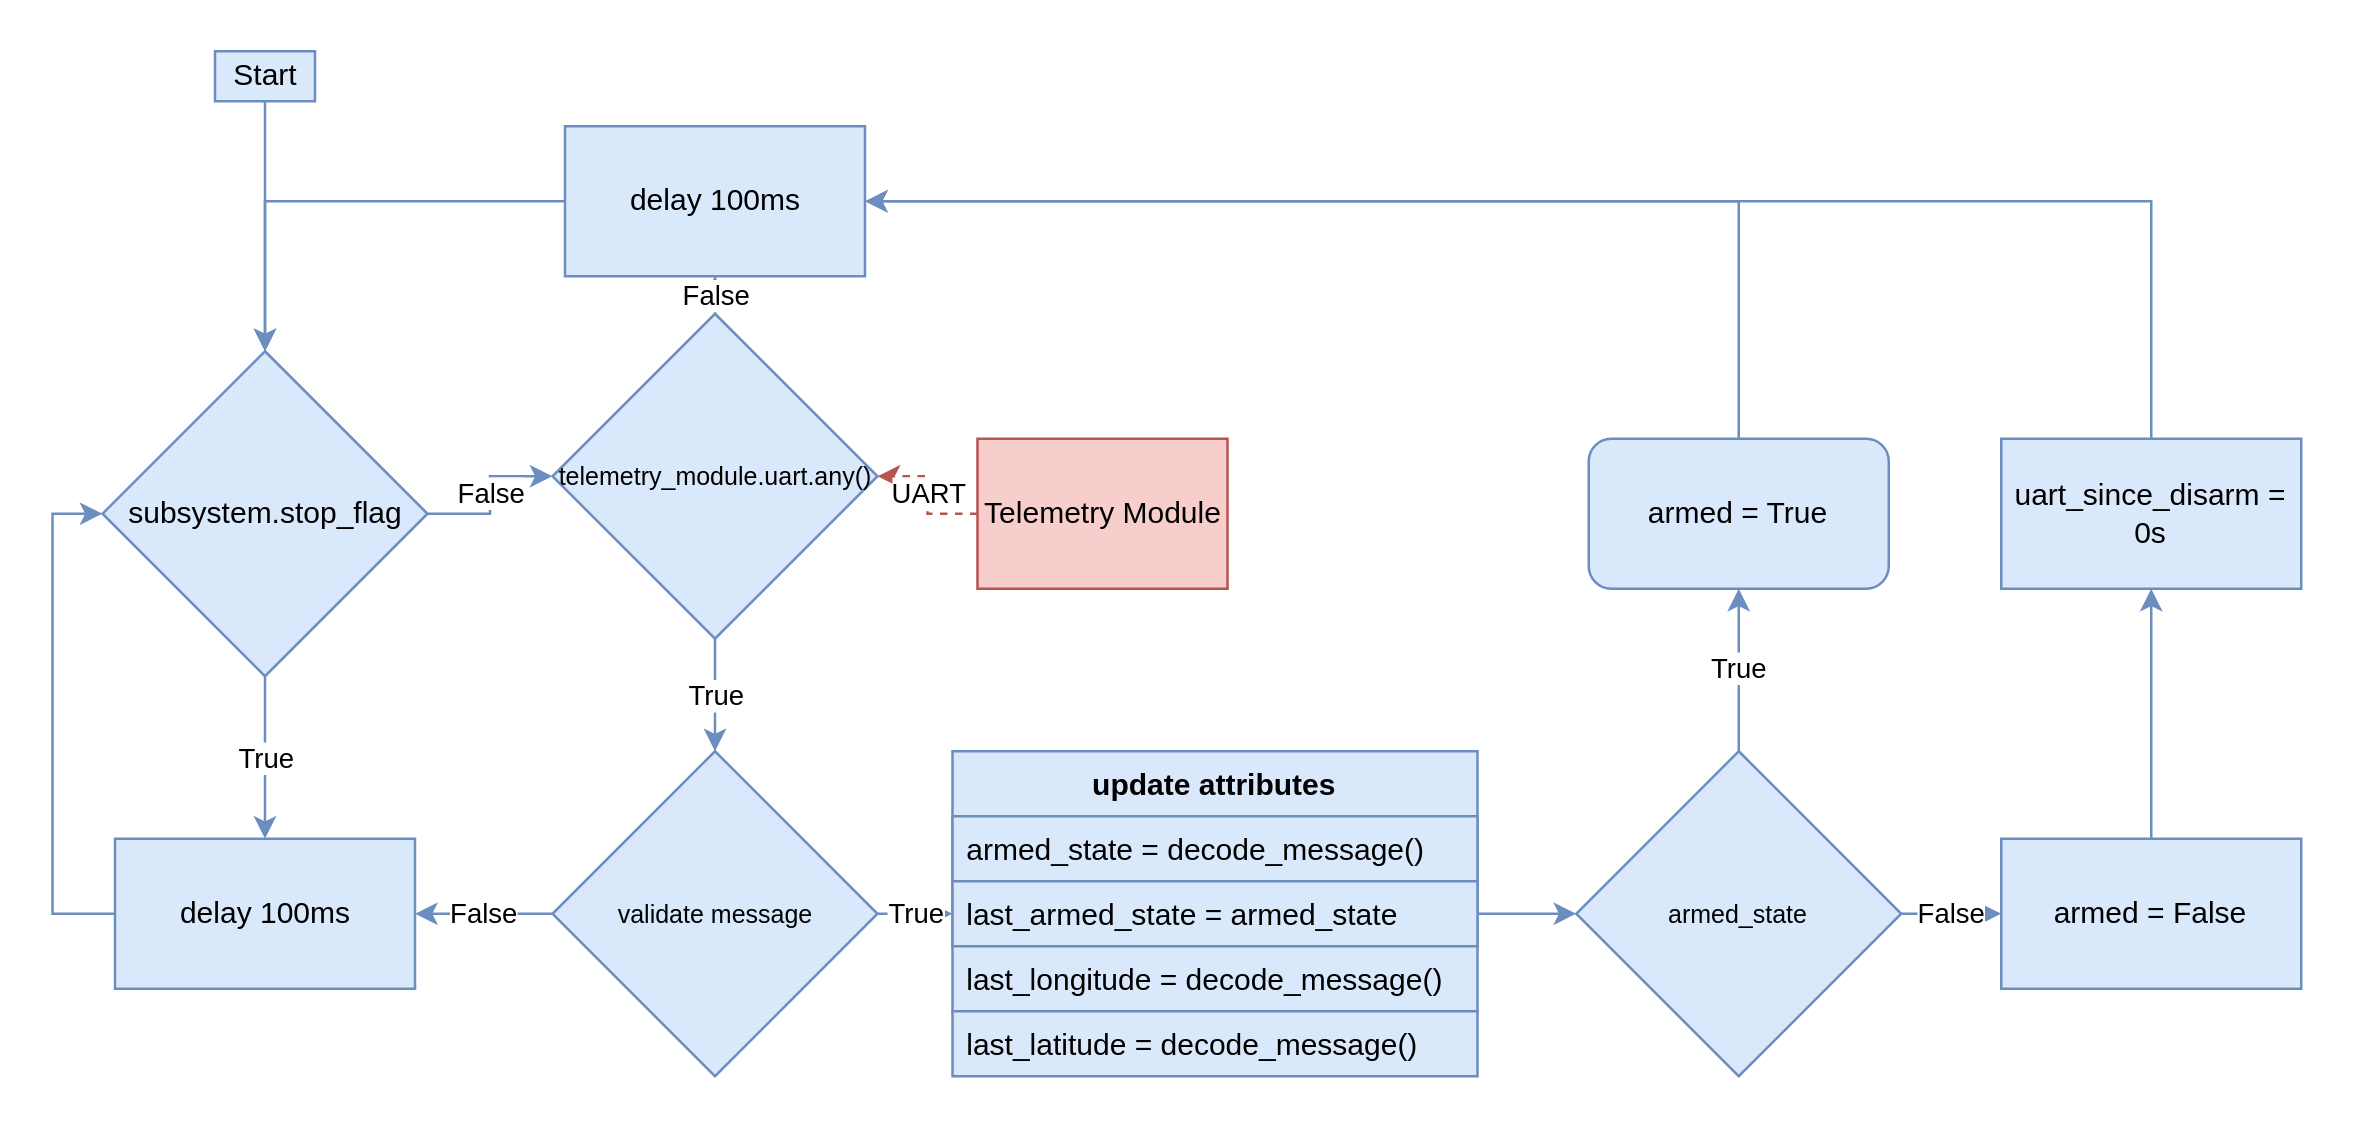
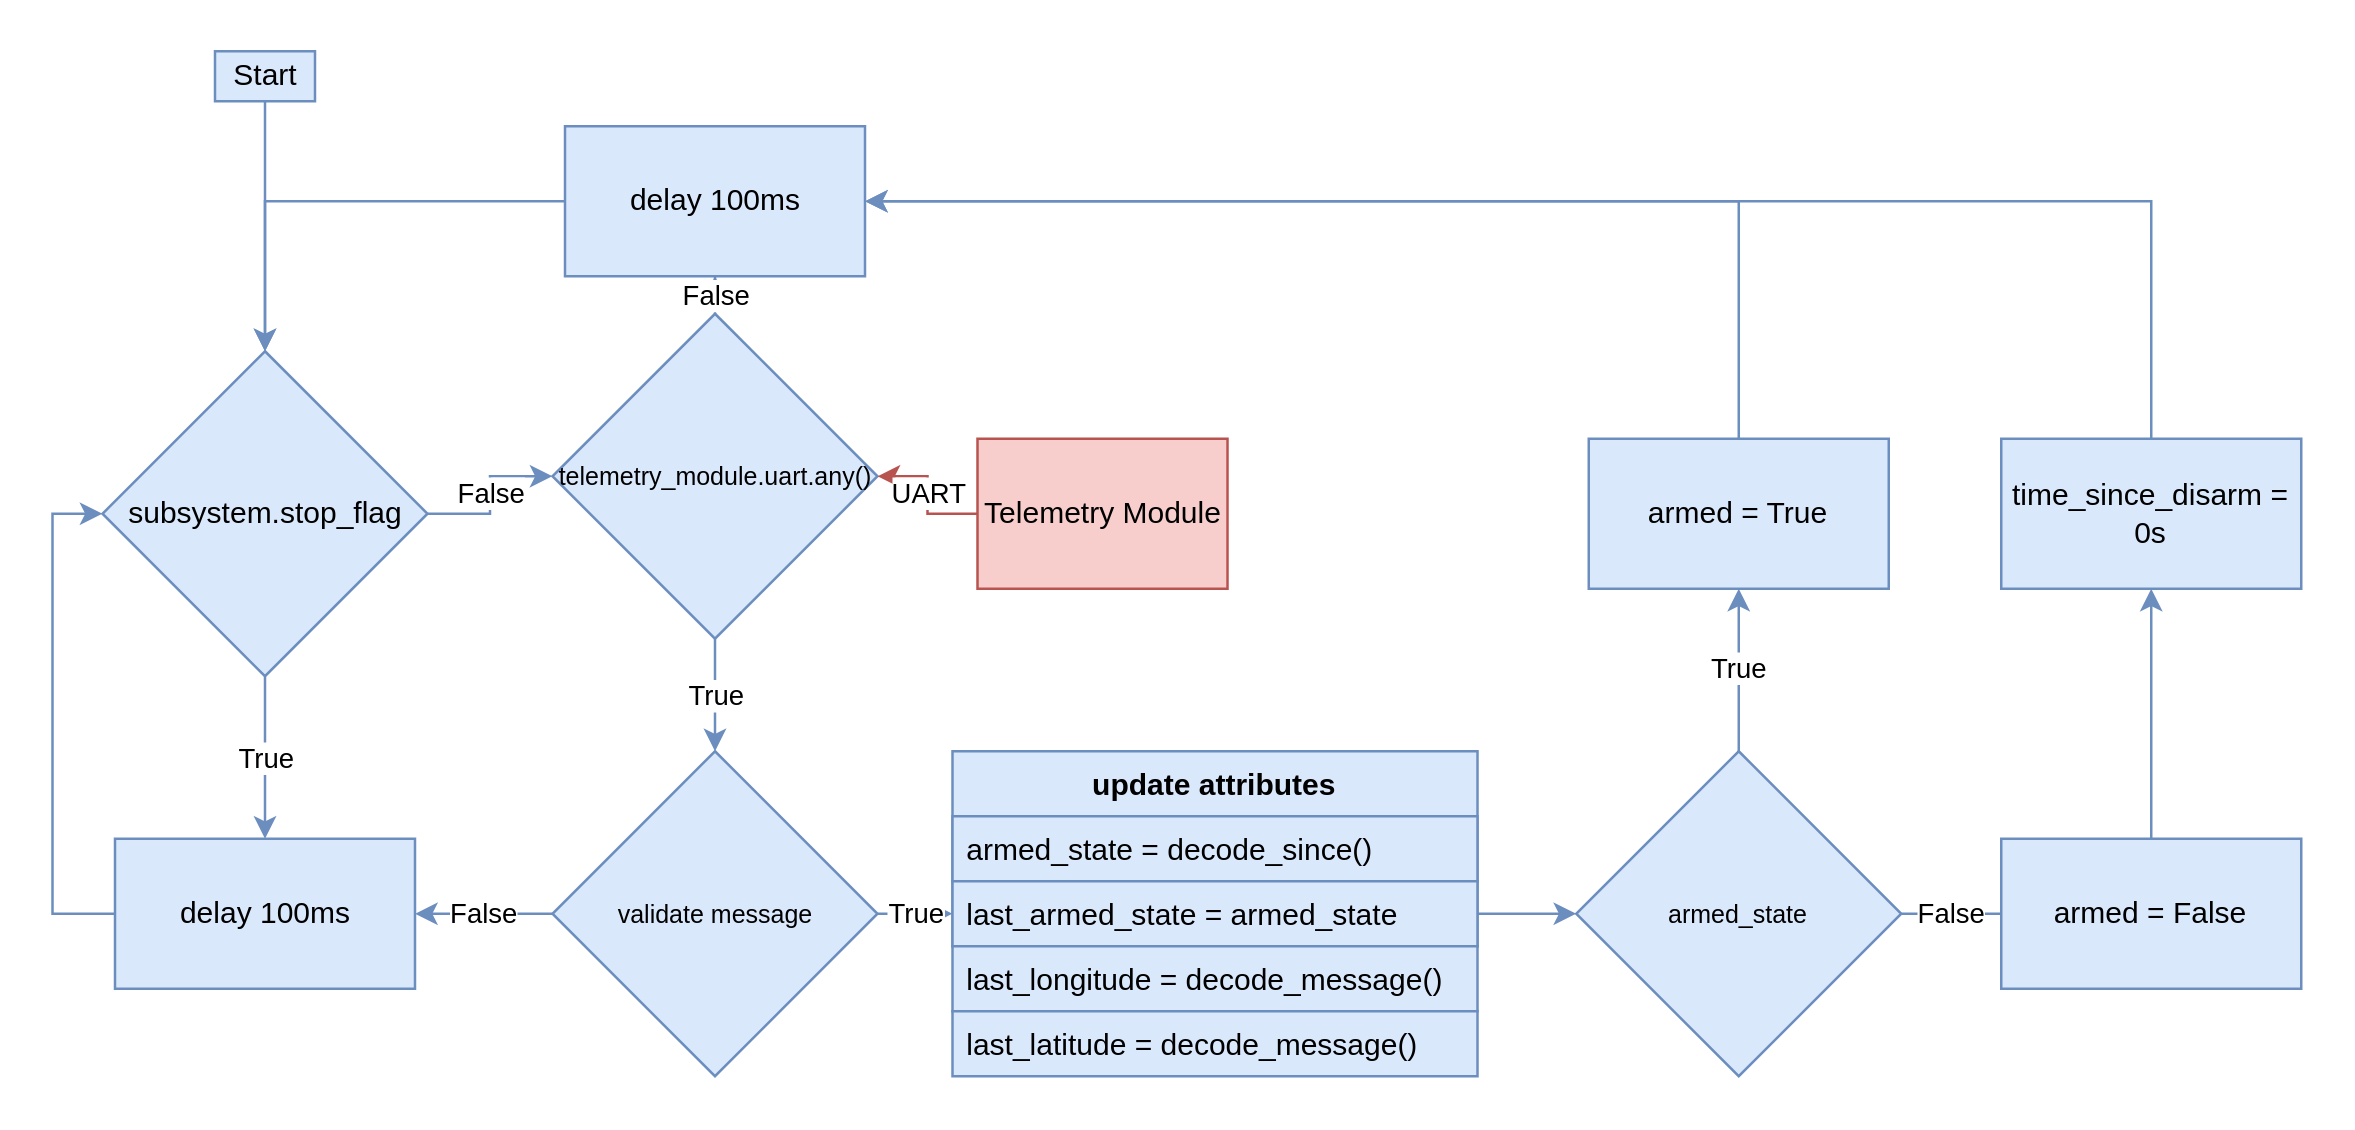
edge "Telemetry Module" -> "telemetry_module.uart.any()": style dashed -> solid
node "armed = True": shape rounded rectangle -> rectangle
node "uart_since_disarm = 0s": label "uart_since_disarm = 0s" -> "time_since_disarm = 0s"
node "armed_state = decode_message()": label "armed_state = decode_message()" -> "armed_state = decode_since()"
edge "armed_state" -> "armed = False": arrowhead classic -> none
